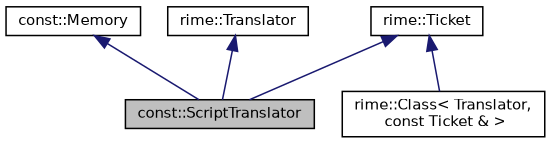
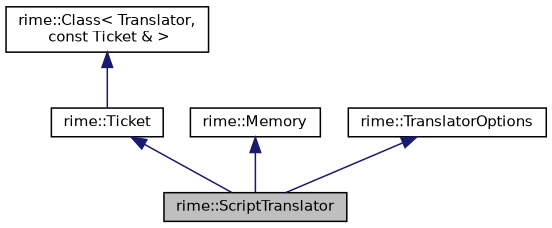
node "const::Memory": label "const::Memory" -> "rime::Memory"
node "rime::Translator": label "rime::Translator" -> "rime::TranslatorOptions"
edge "rime::Class< Translator, const Ticket & >" -> "rime::Ticket": reversed
node "const::ScriptTranslator": label "const::ScriptTranslator" -> "rime::ScriptTranslator"
